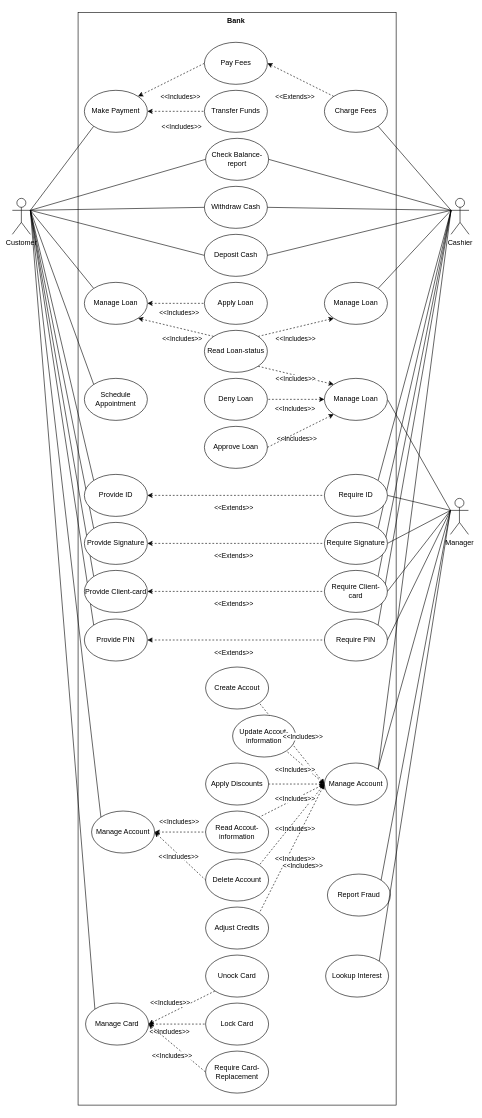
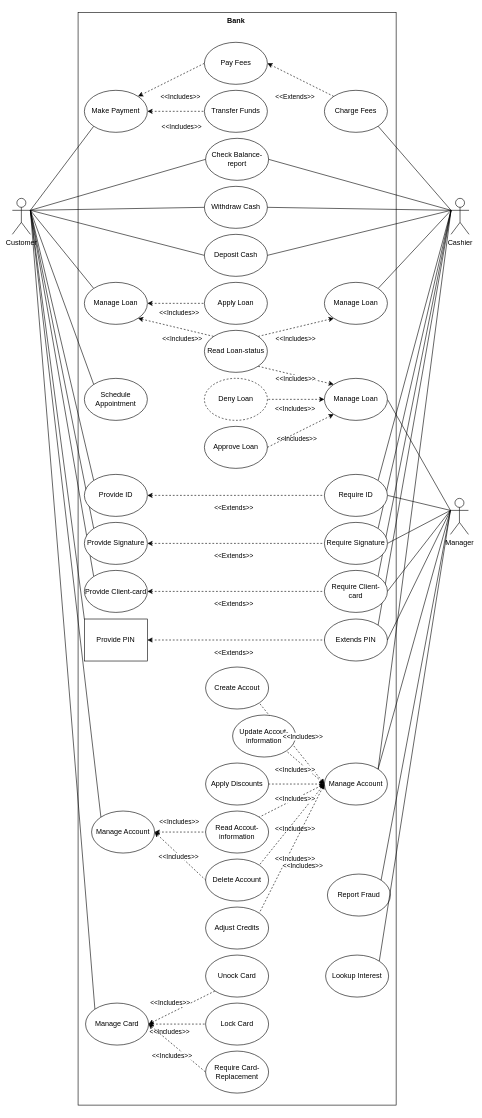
node "Deny Loan": style solid -> dashed
node "Provide PIN": shape ellipse -> rectangle
node "Require PIN": label "Require PIN" -> "Extends PIN"
